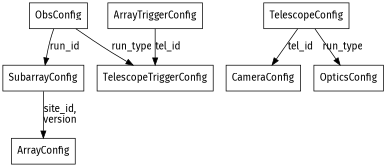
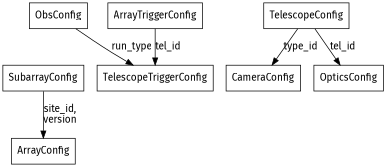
edge "ObsConfig" -> "SubarrayConfig": removed, label "run_id"
edge "TelescopeConfig" -> "CameraConfig": label "tel_id" -> "type_id"
edge "TelescopeConfig" -> "OpticsConfig": label "run_type" -> "tel_id"
